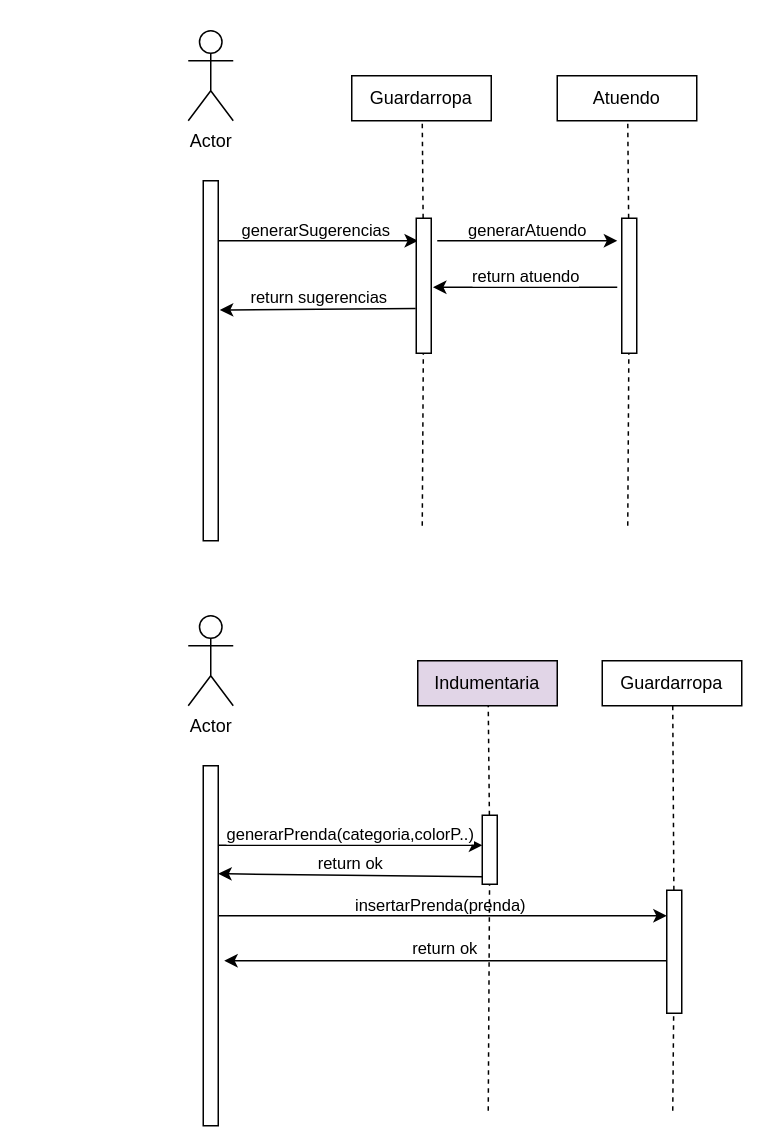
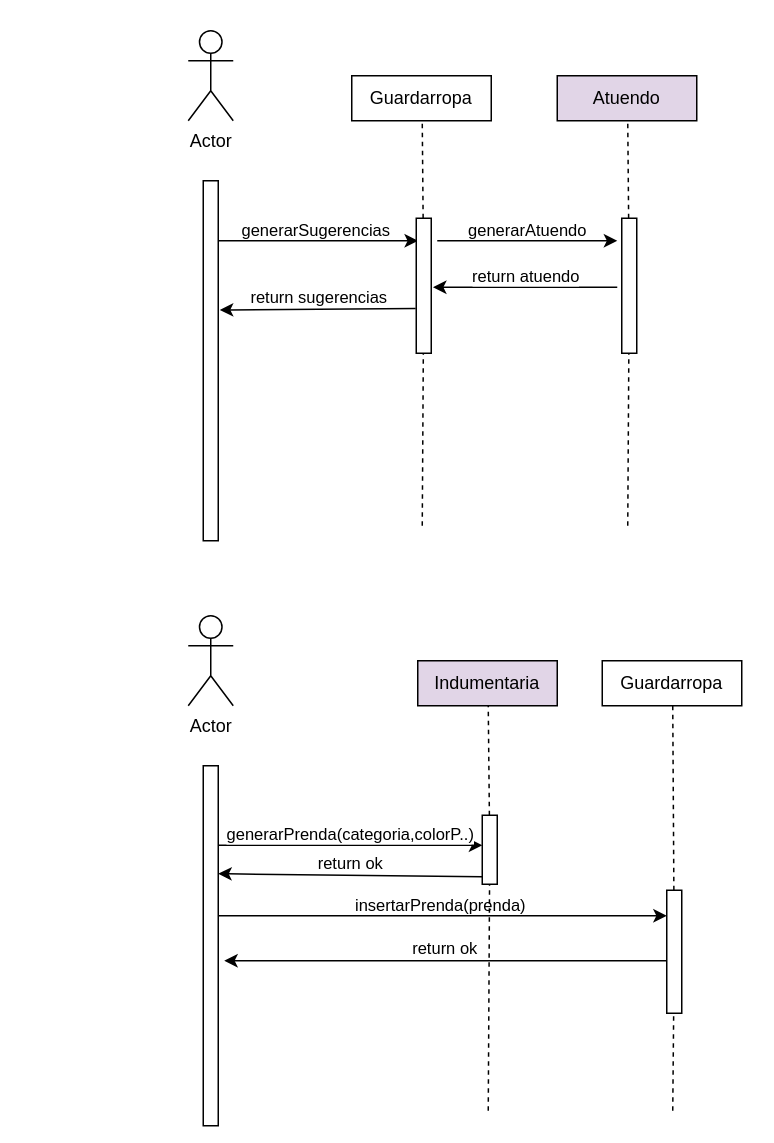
node "Atuendo": fillcolor #ffffff -> #e1d5e7
